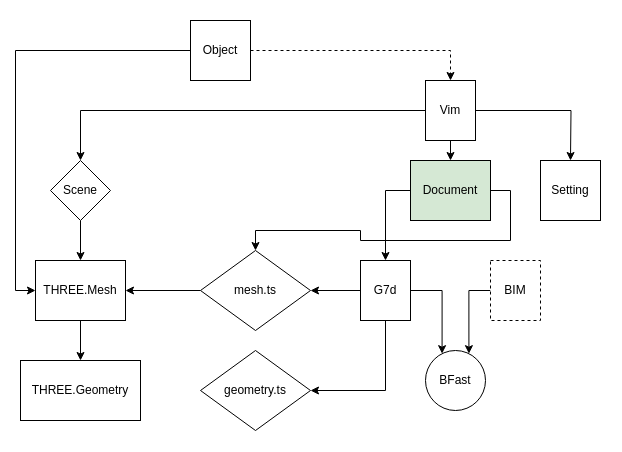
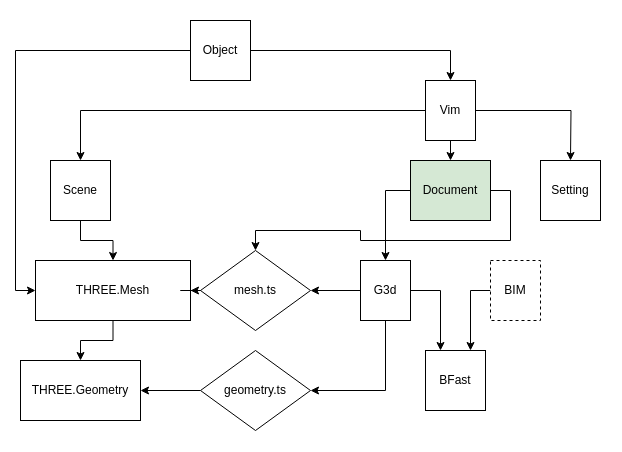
edge "Object" -> "Vim": style dashed -> solid
node "Scene": shape diamond -> rectangle
node "THREE.Mesh": size 90x60 -> 155x60
node "G7d": label "G7d" -> "G3d"
node "BFast": shape ellipse -> rectangle
edge "geometry.ts" -> "THREE.Geometry": added
